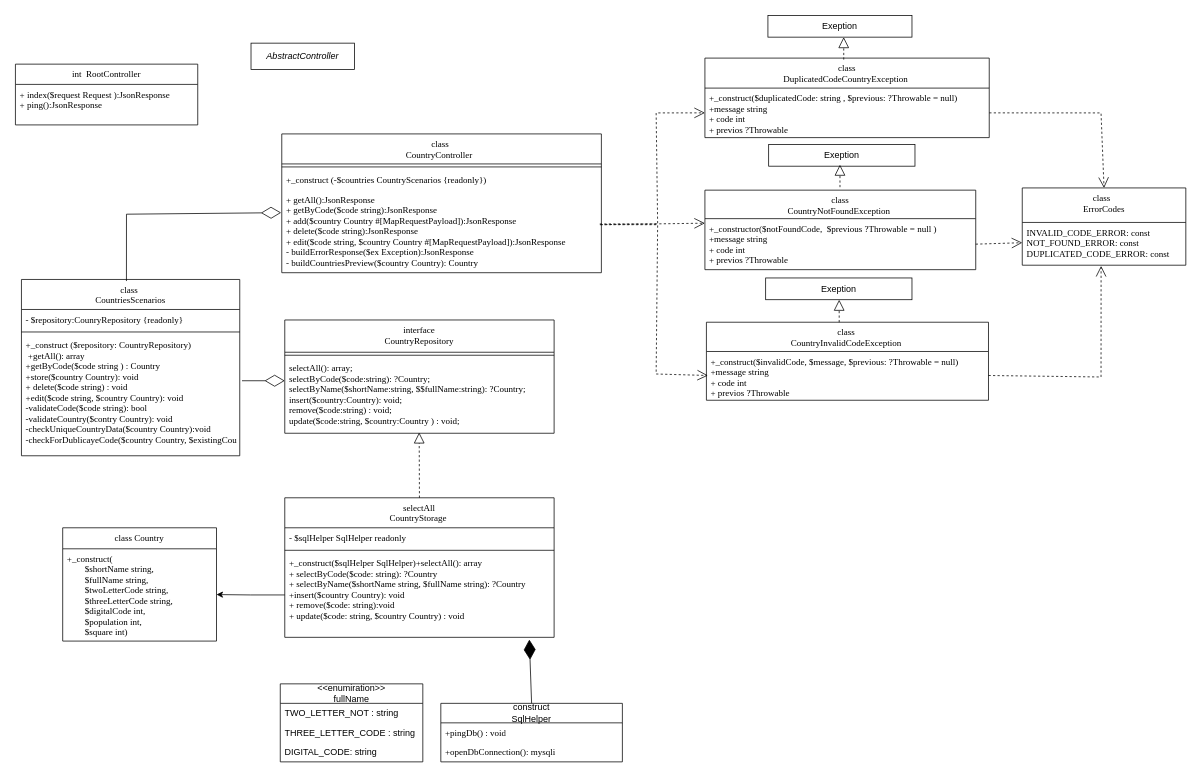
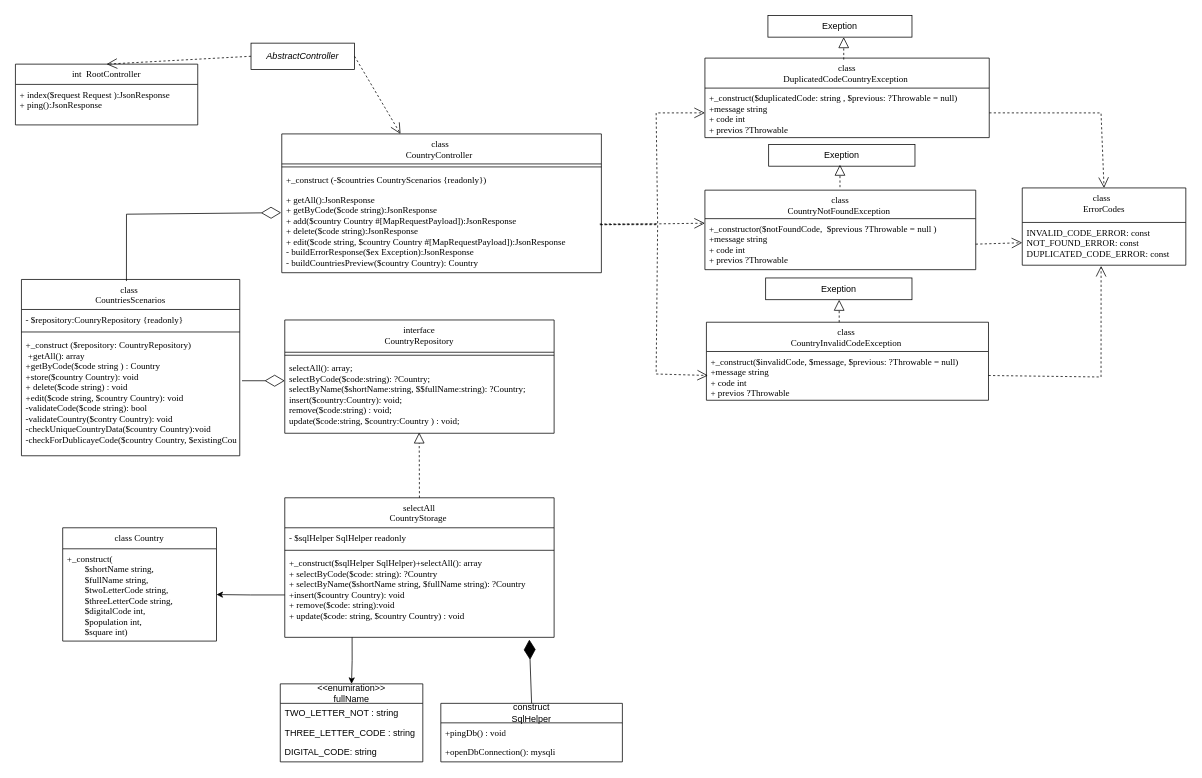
edge "AbstractController" -> "int RootController": added
edge "AbstractController" -> "class CountryController": added
edge "selectAll CountryStorage" -> "<<enumiration>> fullName": added
